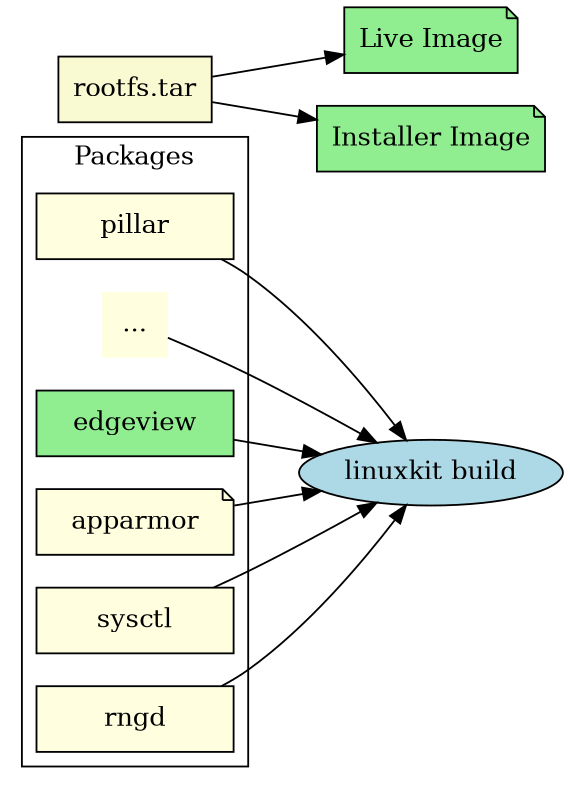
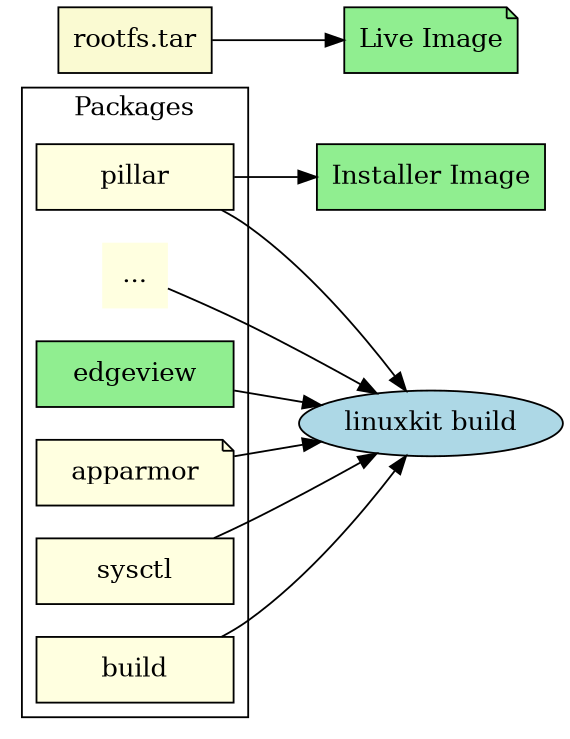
edge "rootfs.tar" -> "Installer Image": now "pillar" -> "Installer Image"
node "Installer Image": shape note -> box
node "rngd": label "rngd" -> "build"
